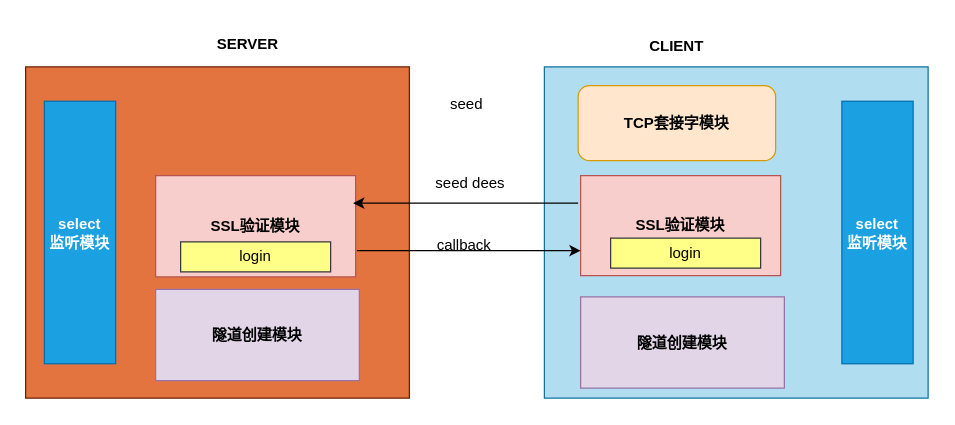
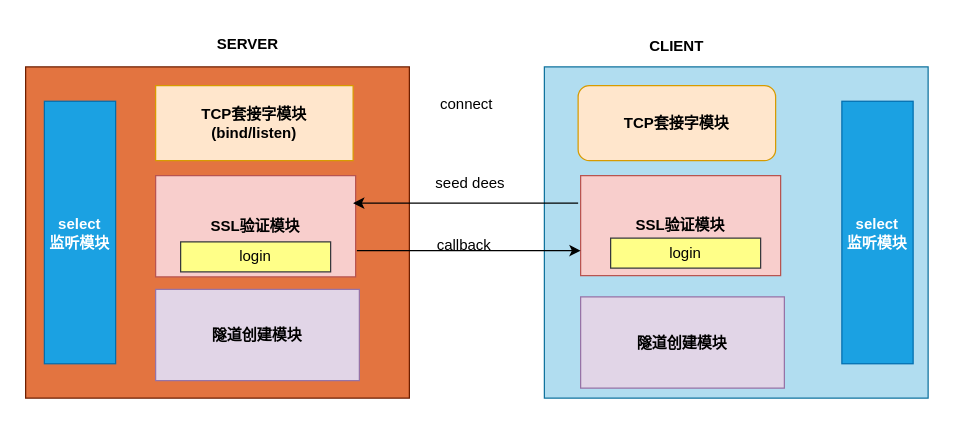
node "seed": label "seed" -> "connect"
node "TCP套接字模块 (bind/listen)": added
